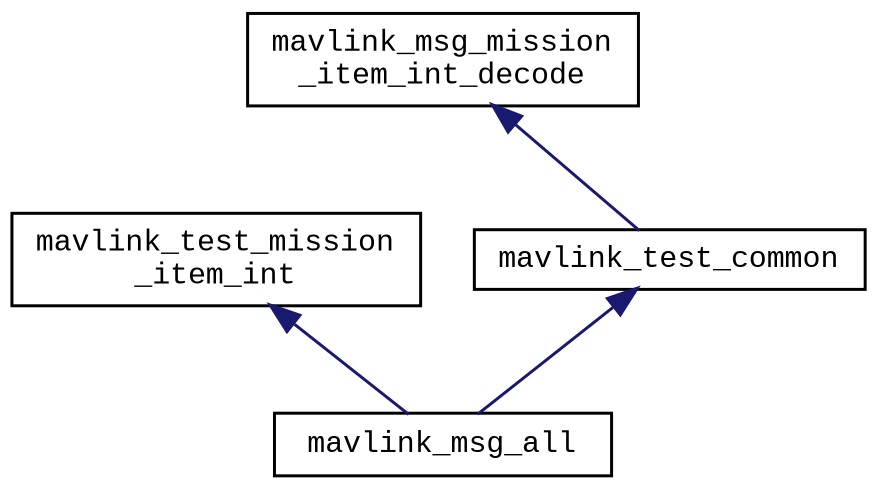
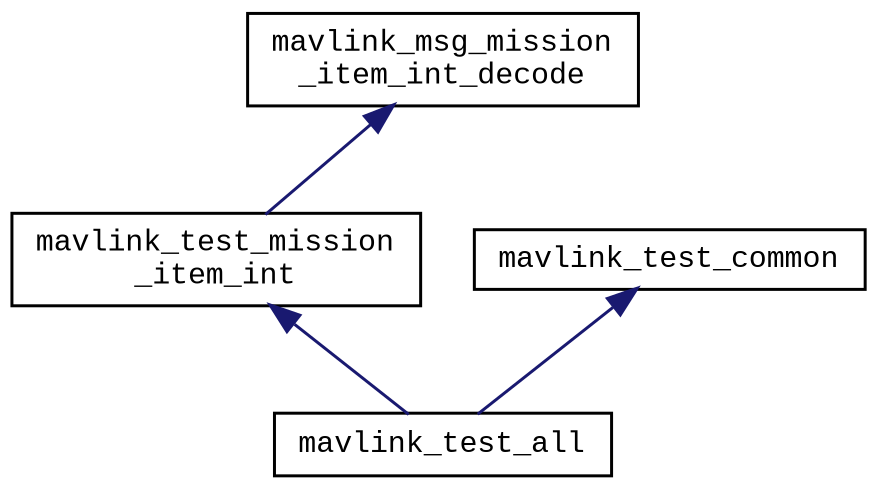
edge "mavlink_test_common" -> "mavlink_msg_mission _item_int_decode": now "mavlink_test_mission _item_int" -> "mavlink_msg_mission _item_int_decode"
node "mavlink_msg_all": label "mavlink_msg_all" -> "mavlink_test_all"
